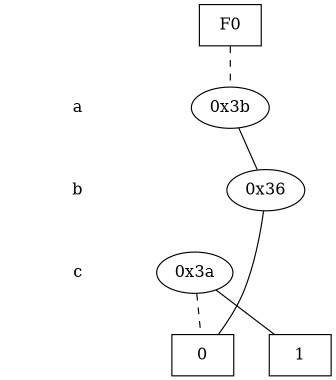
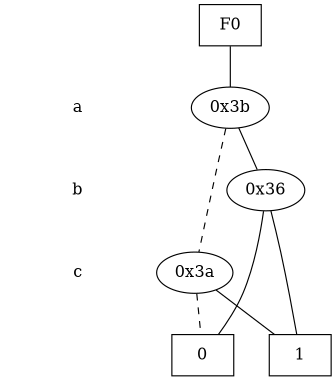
edge "F0" -- "0x3b": style dashed -> solid
edge "0x3b" -- "0x3a": added
edge "0x36" -- "1": added
